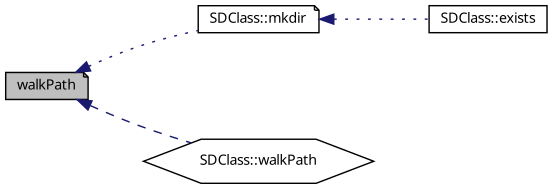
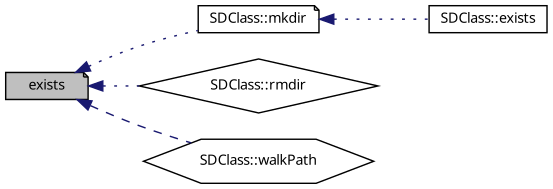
node "walkPath": label "walkPath" -> "exists"
node "SDClass::rmdir": added
